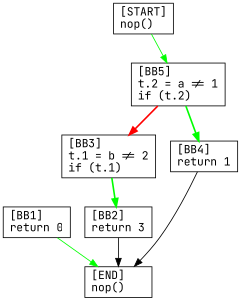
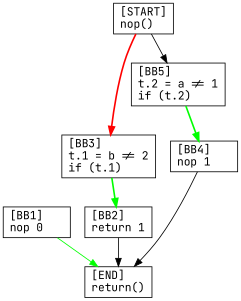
edge "[START] nop()" -> "[BB5] t.2 = a != 1 if (t.2)": color green -> black
edge "[BB5] t.2 = a != 1 if (t.2)" -> "[BB3] t.1 = b != 2 if (t.1)": now "[START] nop()" -> "[BB3] t.1 = b != 2 if (t.1)"
node "[BB4] return 1": label "[BB4] return 1" -> "[BB4] nop 1"
node "[BB1] return 0": label "[BB1] return 0" -> "[BB1] nop 0"
node "[BB2] return 3": label "[BB2] return 3" -> "[BB2] return 1"
node "[END] nop()": label "[END] nop()" -> "[END] return()"
